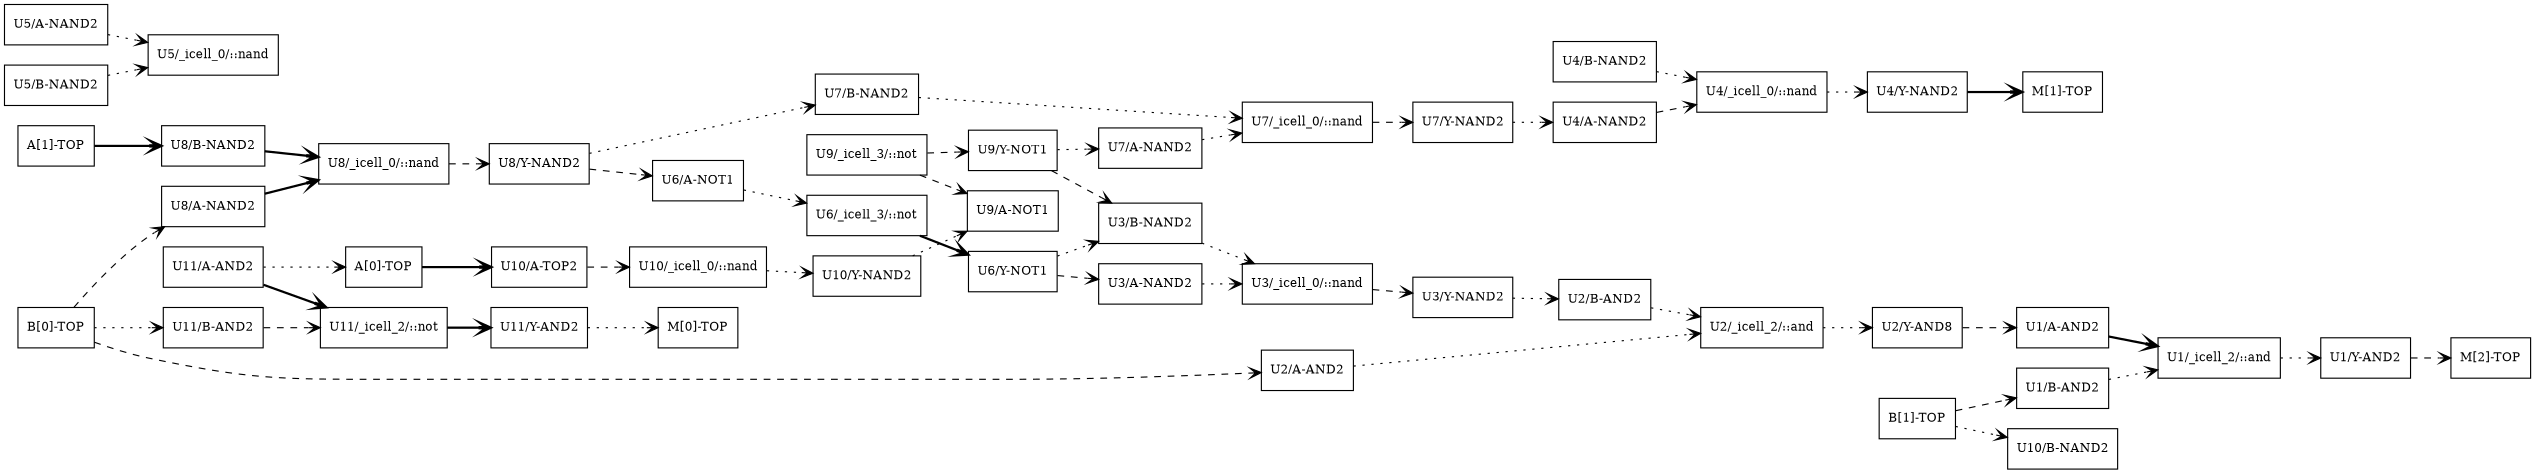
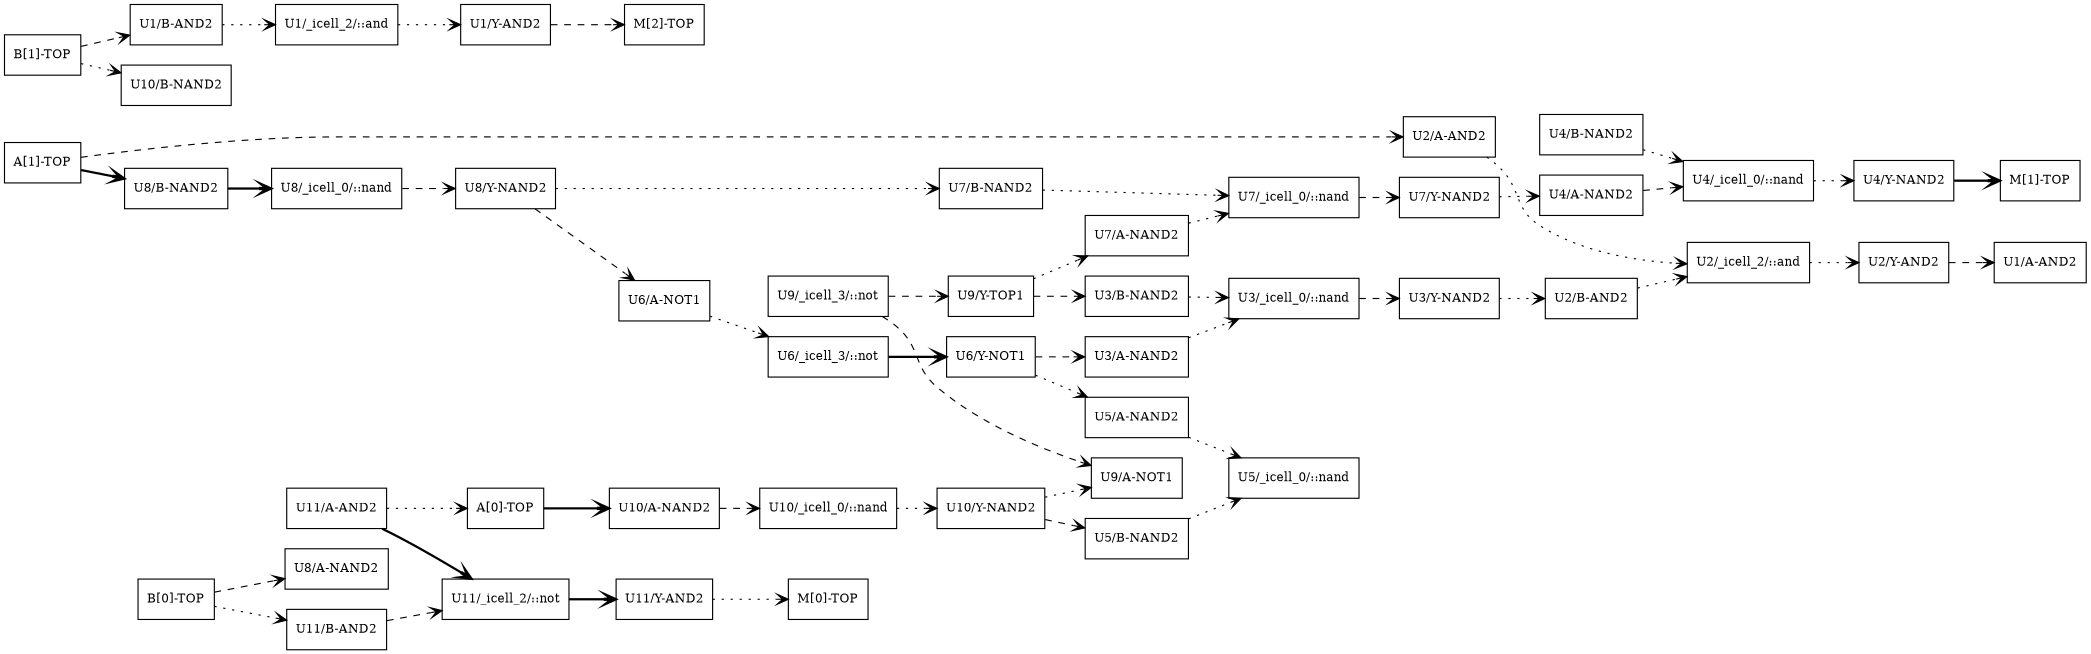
node "U9/Y-NOT1": label "U9/Y-NOT1" -> "U9/Y-TOP1"
edge "U8/A-NAND2" -> "U8/_icell_0/::nand": removed
edge "U6/Y-NOT1" -> "U3/B-NAND2": now "U6/Y-NOT1" -> "U5/A-NAND2"
node "U10/A-TOP2": label "U10/A-TOP2" -> "U10/A-NAND2"
node "U2/Y-AND8": label "U2/Y-AND8" -> "U2/Y-AND2"
edge "U1/A-AND2" -> "U1/_icell_2/::and": removed
edge "B[0]-TOP" -> "U2/A-AND2": now "A[1]-TOP" -> "U2/A-AND2"
edge "U10/Y-NAND2" -> "U5/B-NAND2": added
